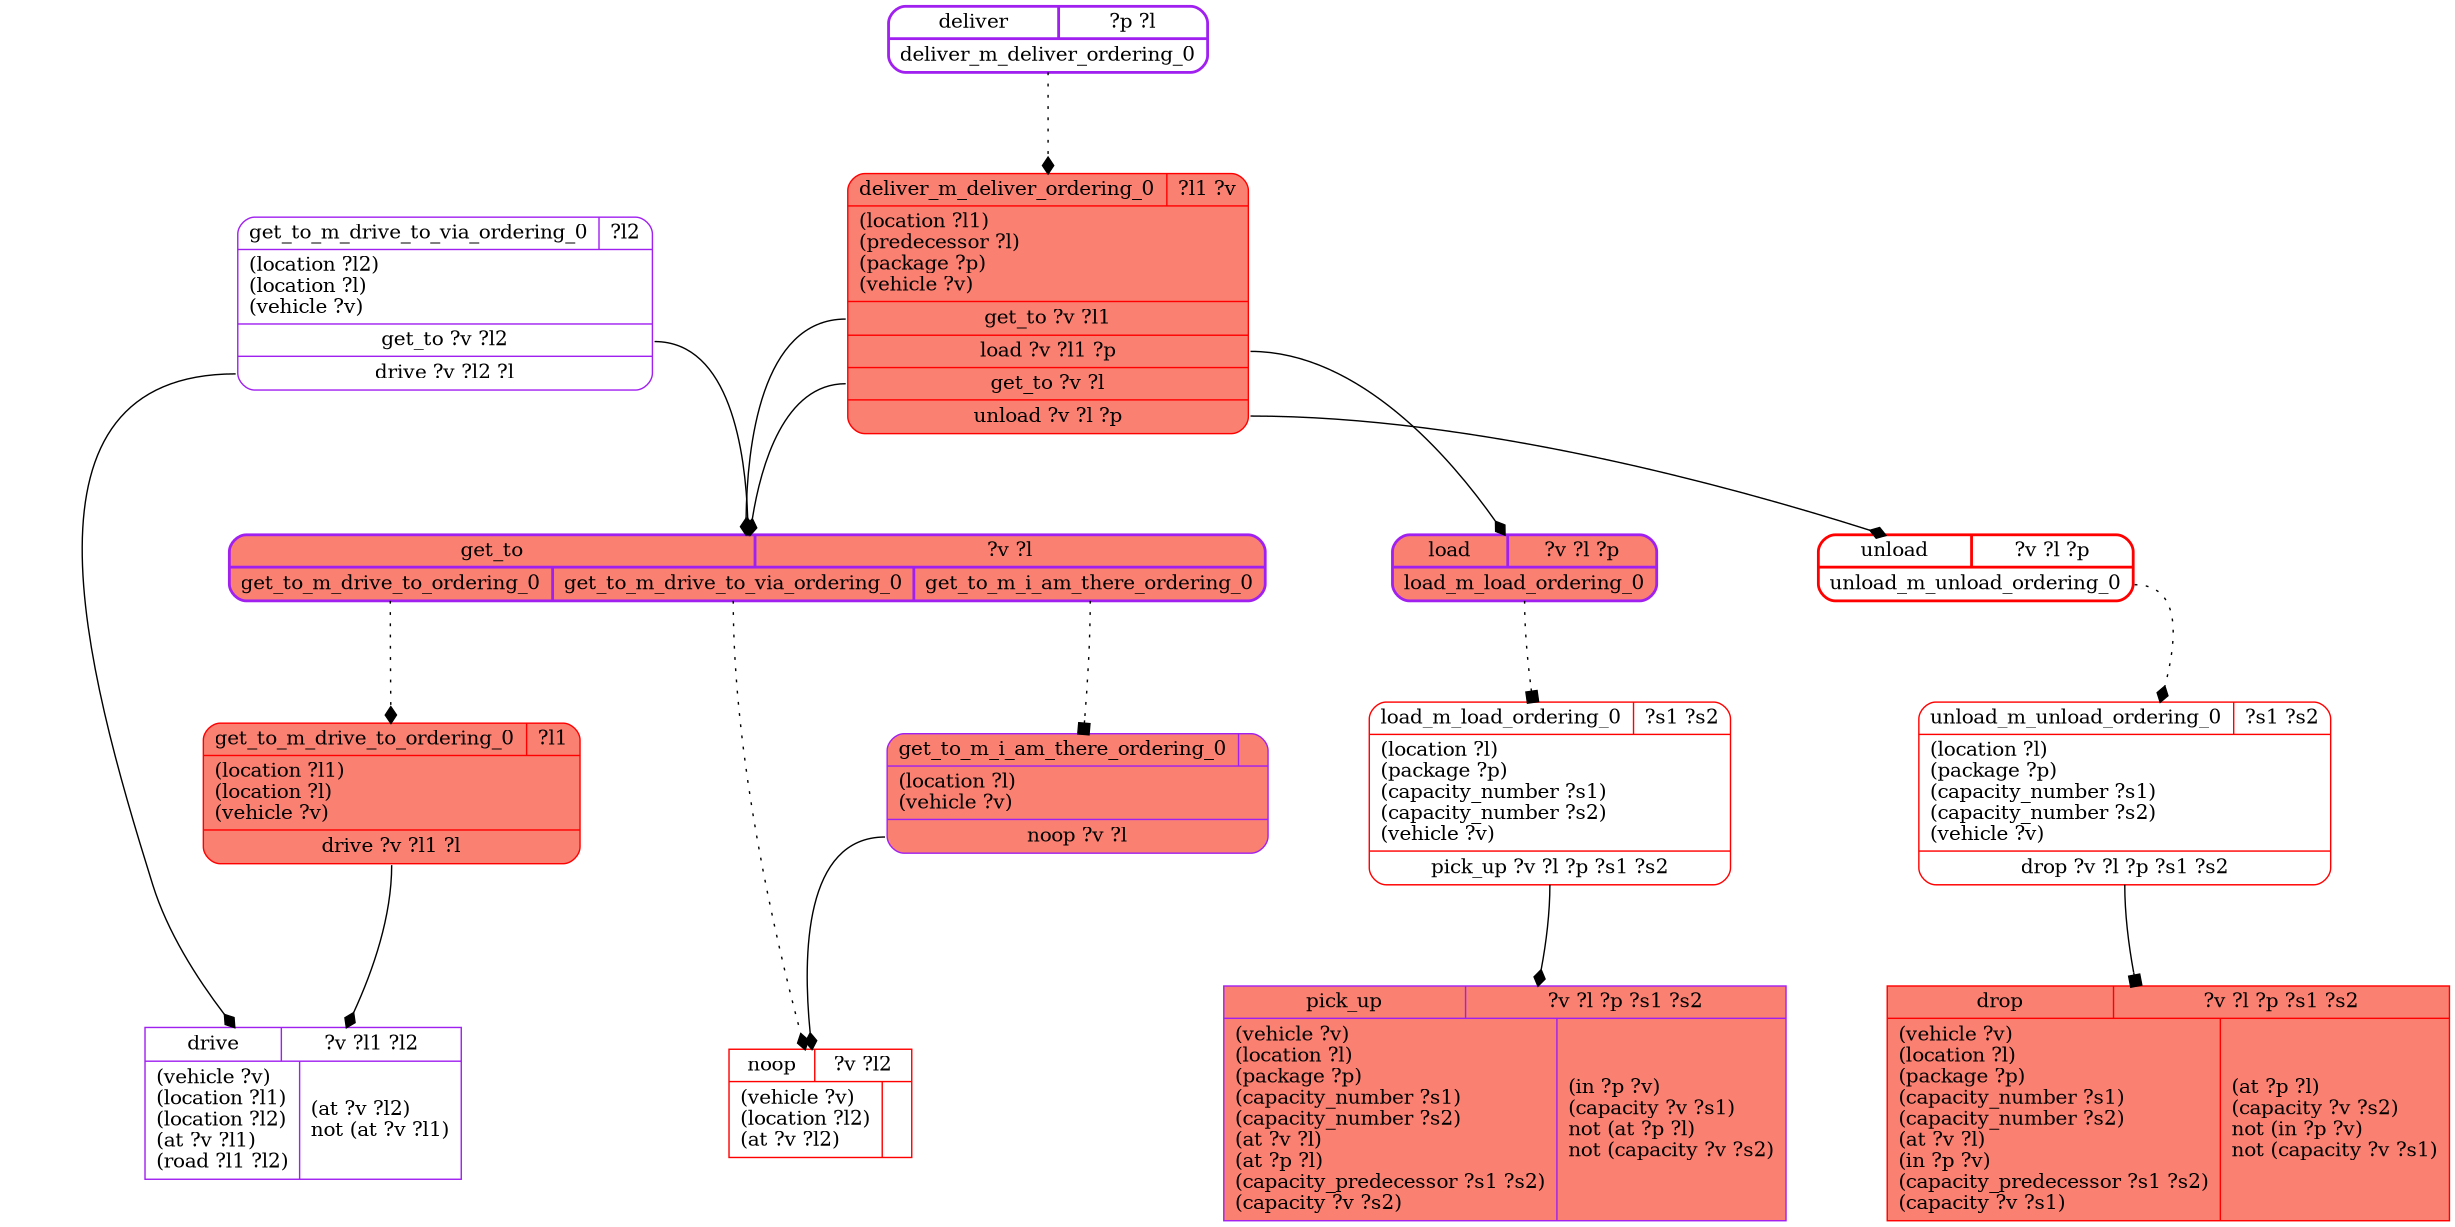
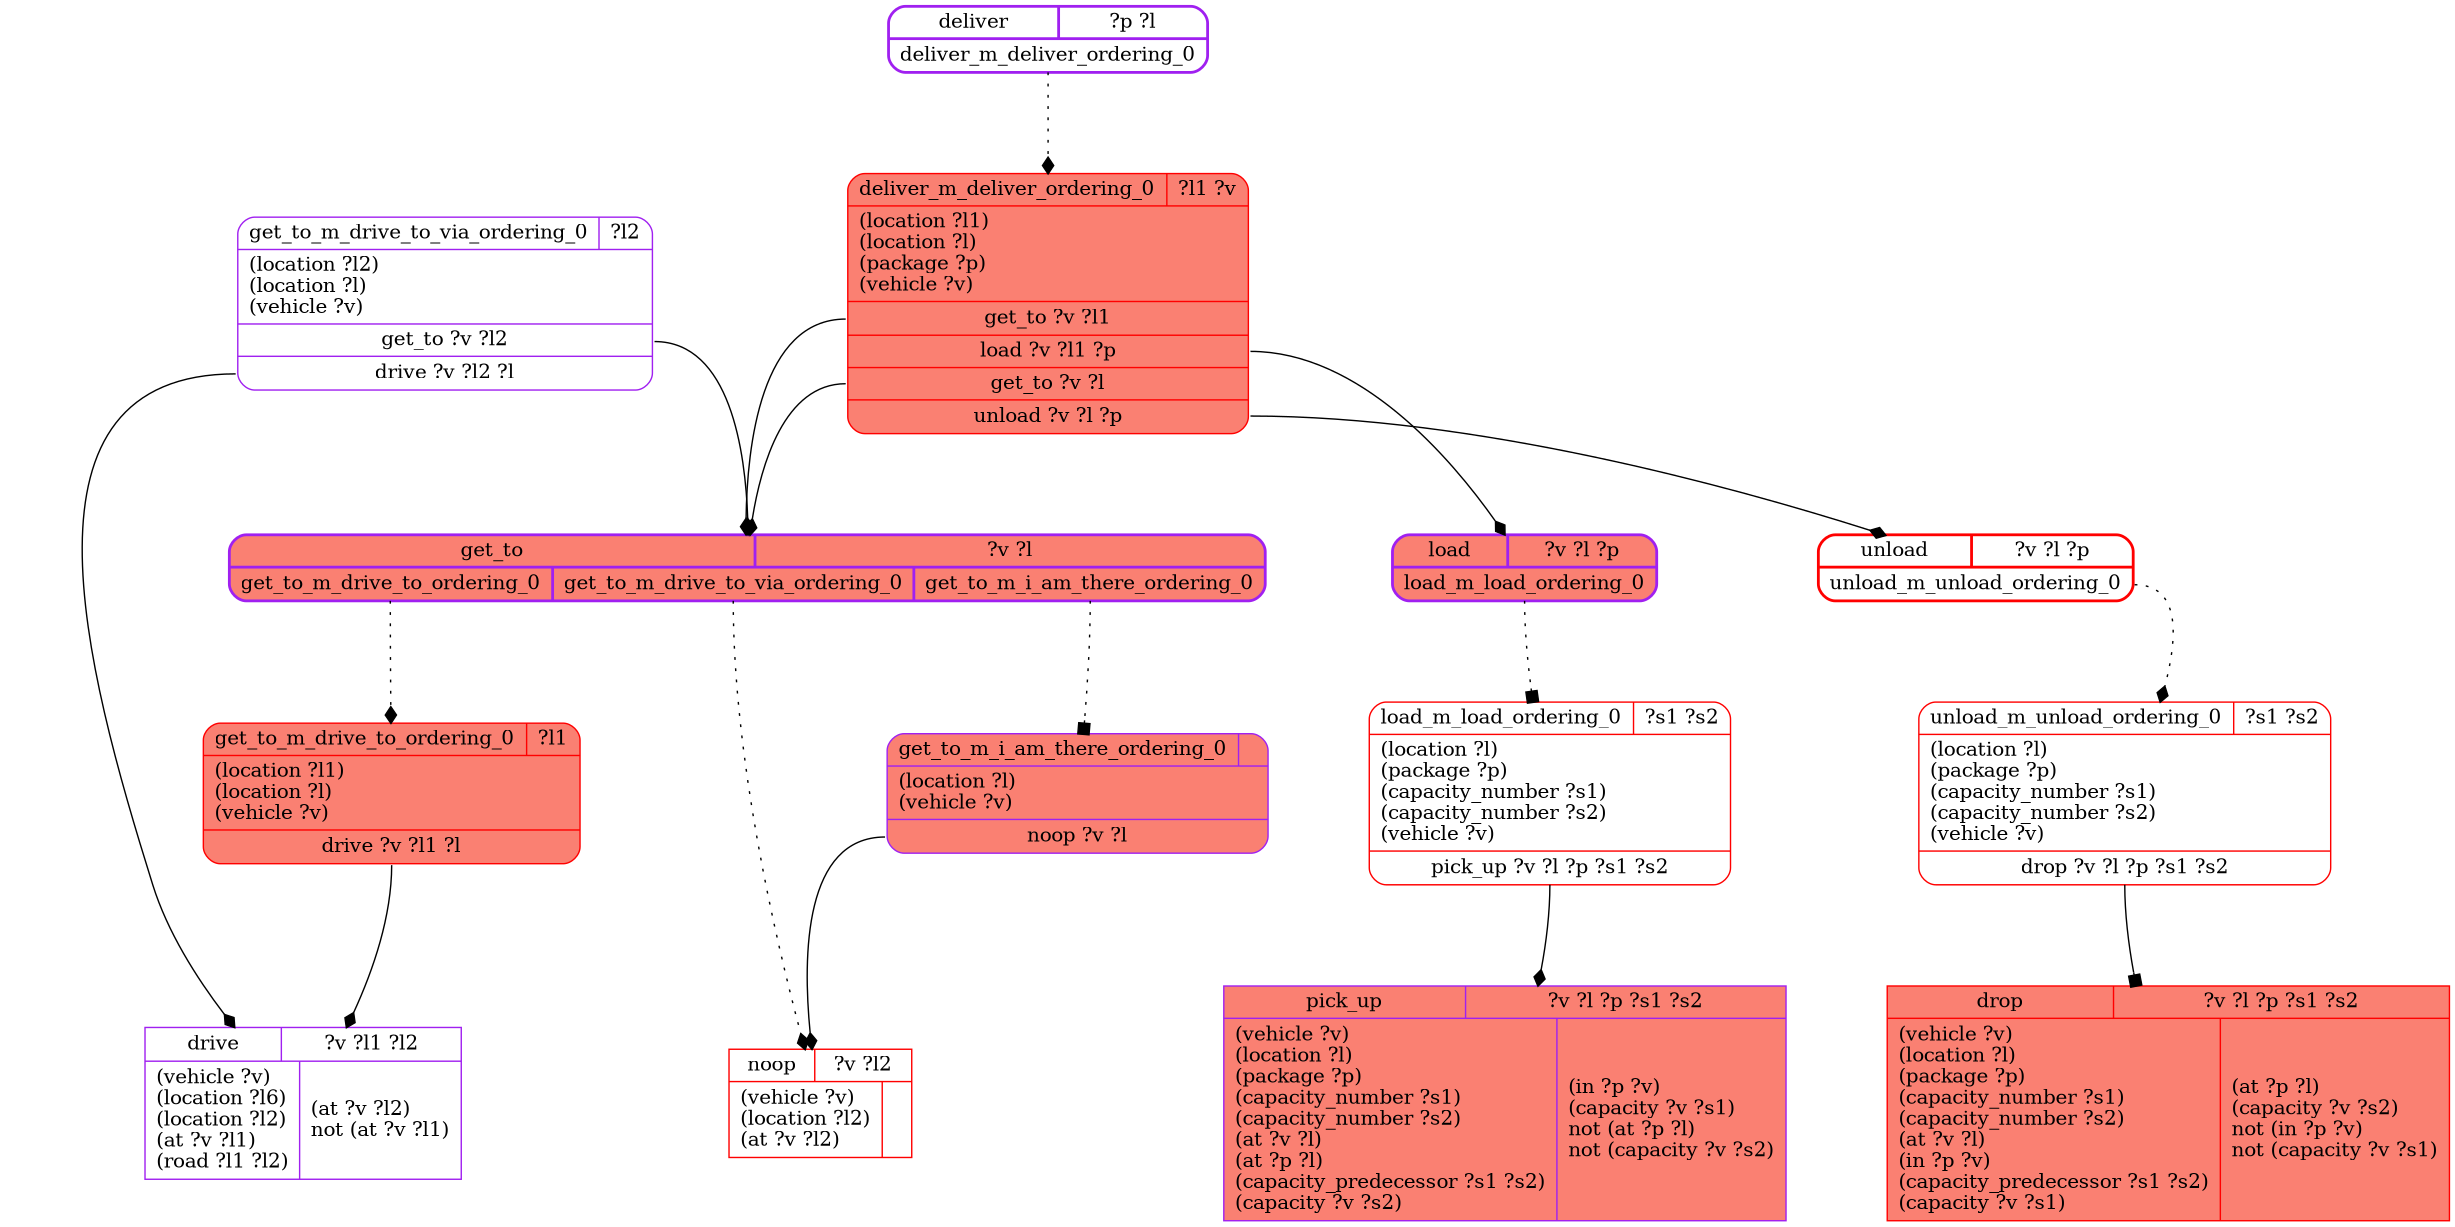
node "deliver_m_deliver_ordering_0": text "(predecessor ?l)" -> "(location ?l)"
node "drive": text "(location ?l1)" -> "(location ?l6)"
